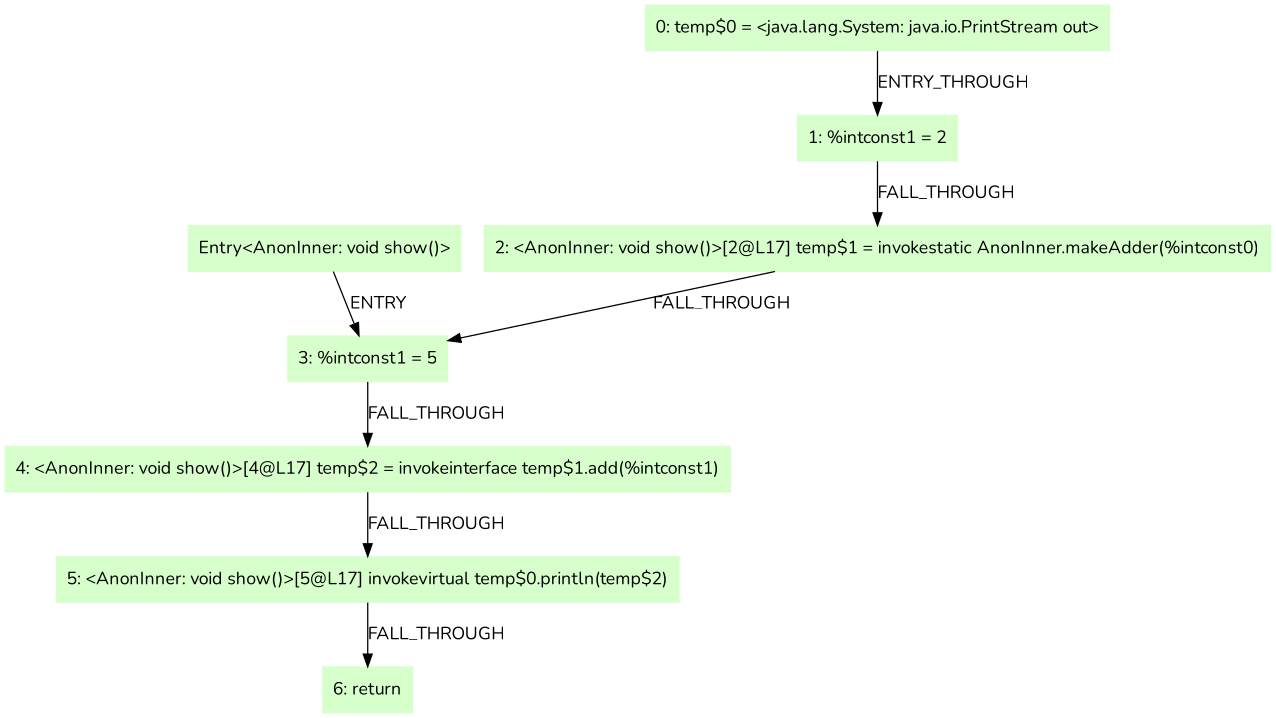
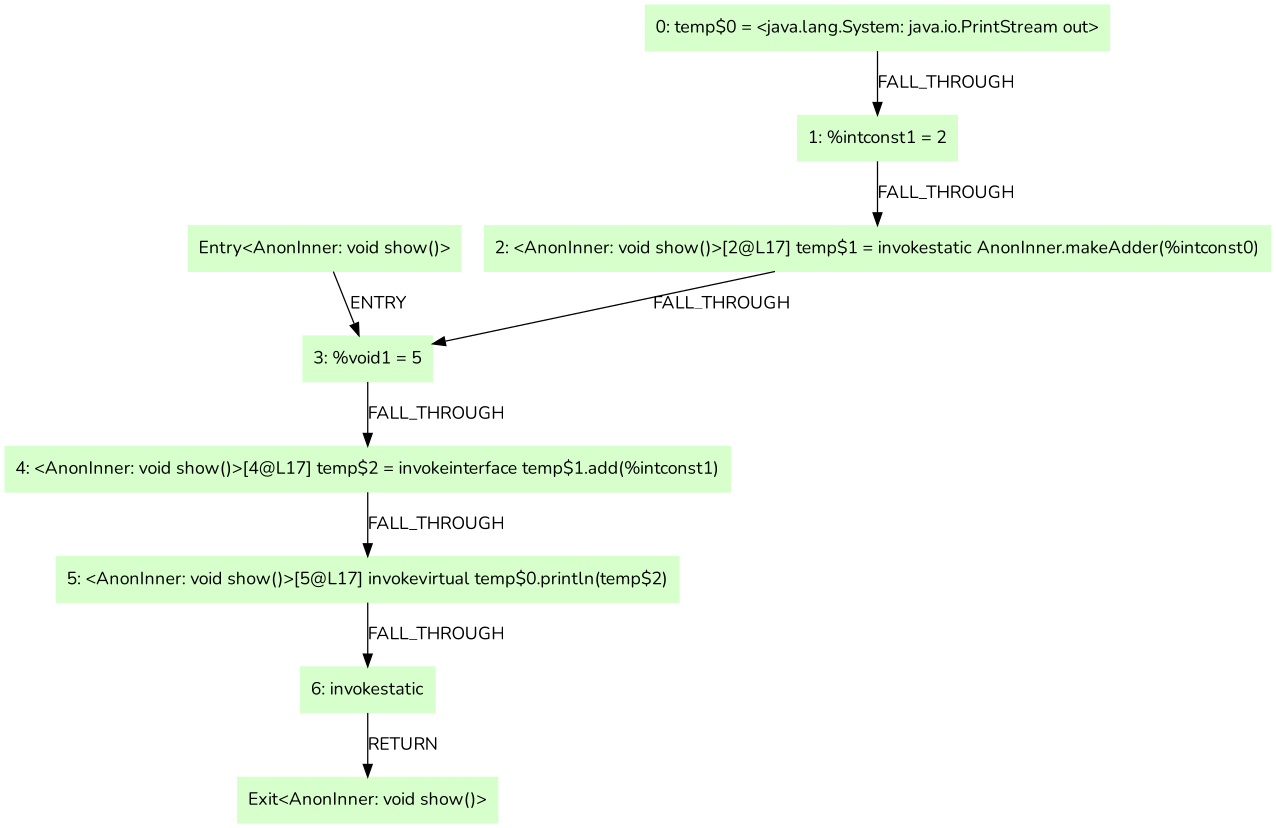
edge "0: temp$0 = <java.lang.System: java.io.PrintStream out>" -> "1: %intconst1 = 2": label "ENTRY_THROUGH" -> "FALL_THROUGH"
node "3: %intconst1 = 5": label "3: %intconst1 = 5" -> "3: %void1 = 5"
node "6: return": label "6: return" -> "6: invokestatic"
node "Exit<AnonInner: void show()>": added
